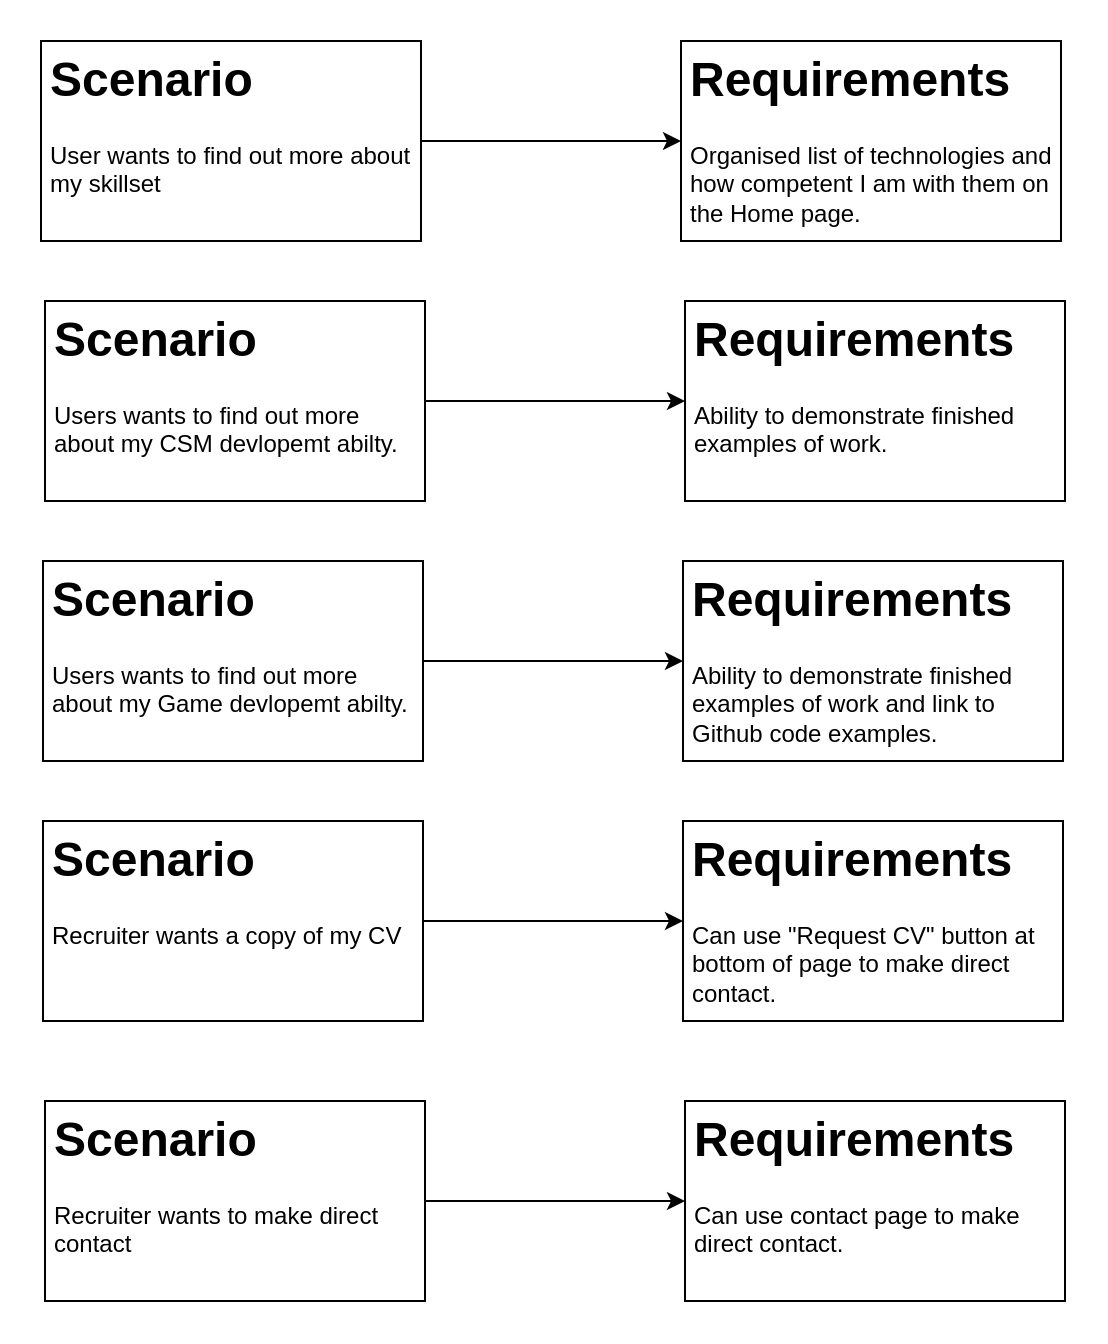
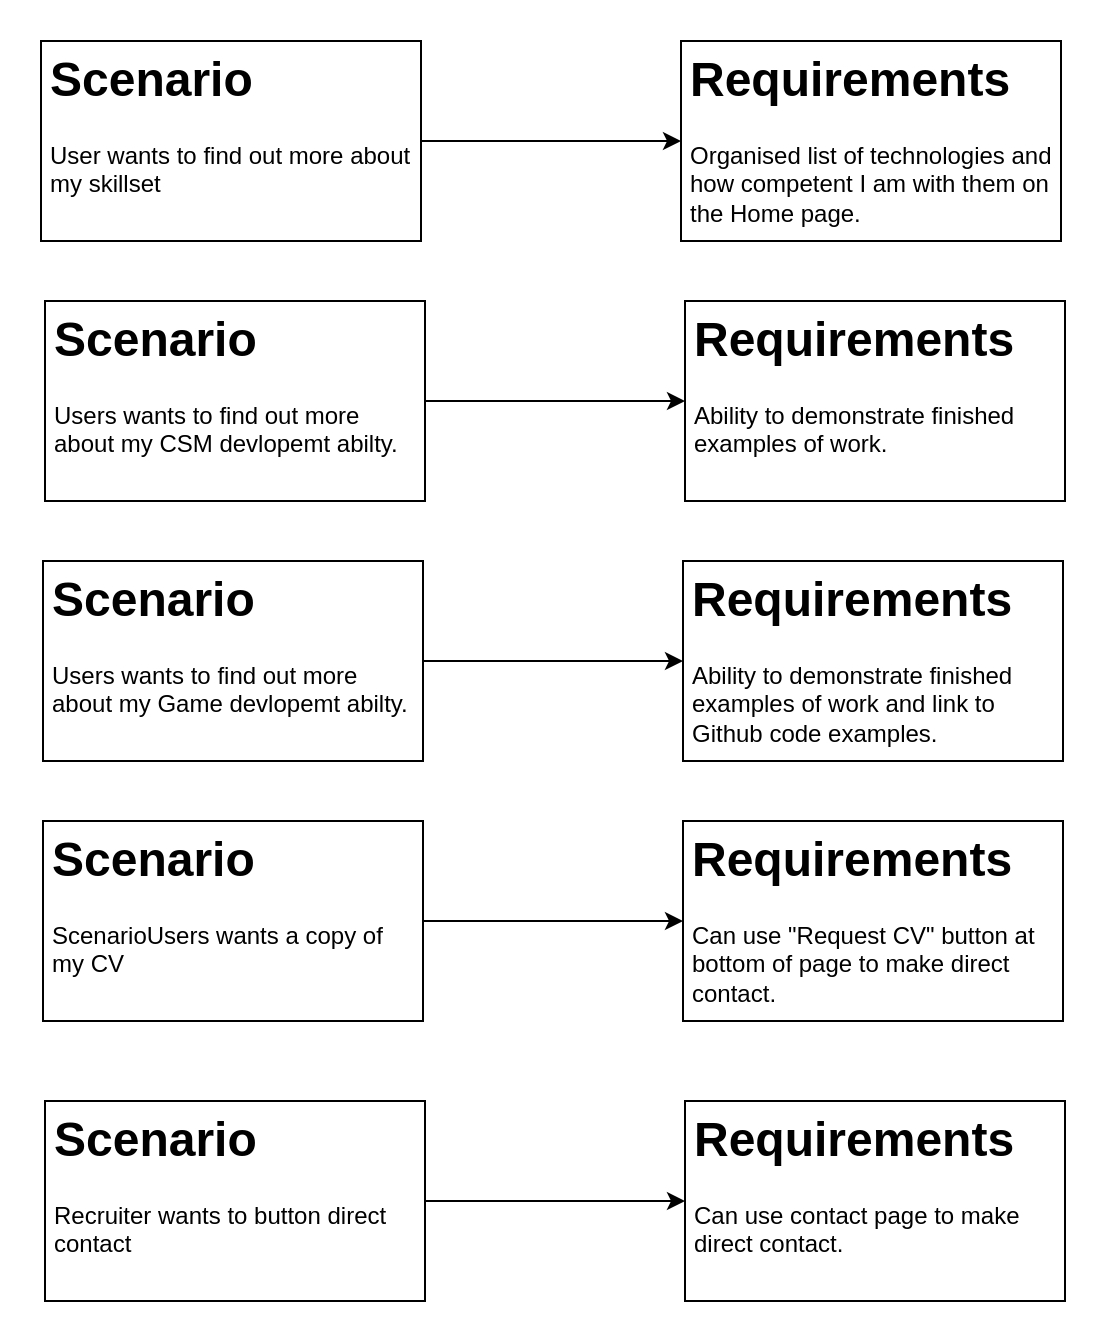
node "ScenarioRecruiter wants a copy of my CV": label "ScenarioRecruiter wants a copy of my CV" -> "ScenarioScenarioUsers wants a copy of my CV"
node "ScenarioRecruiter wants to make direct contact": label "ScenarioRecruiter wants to make direct contact" -> "ScenarioRecruiter wants to button direct contact"
